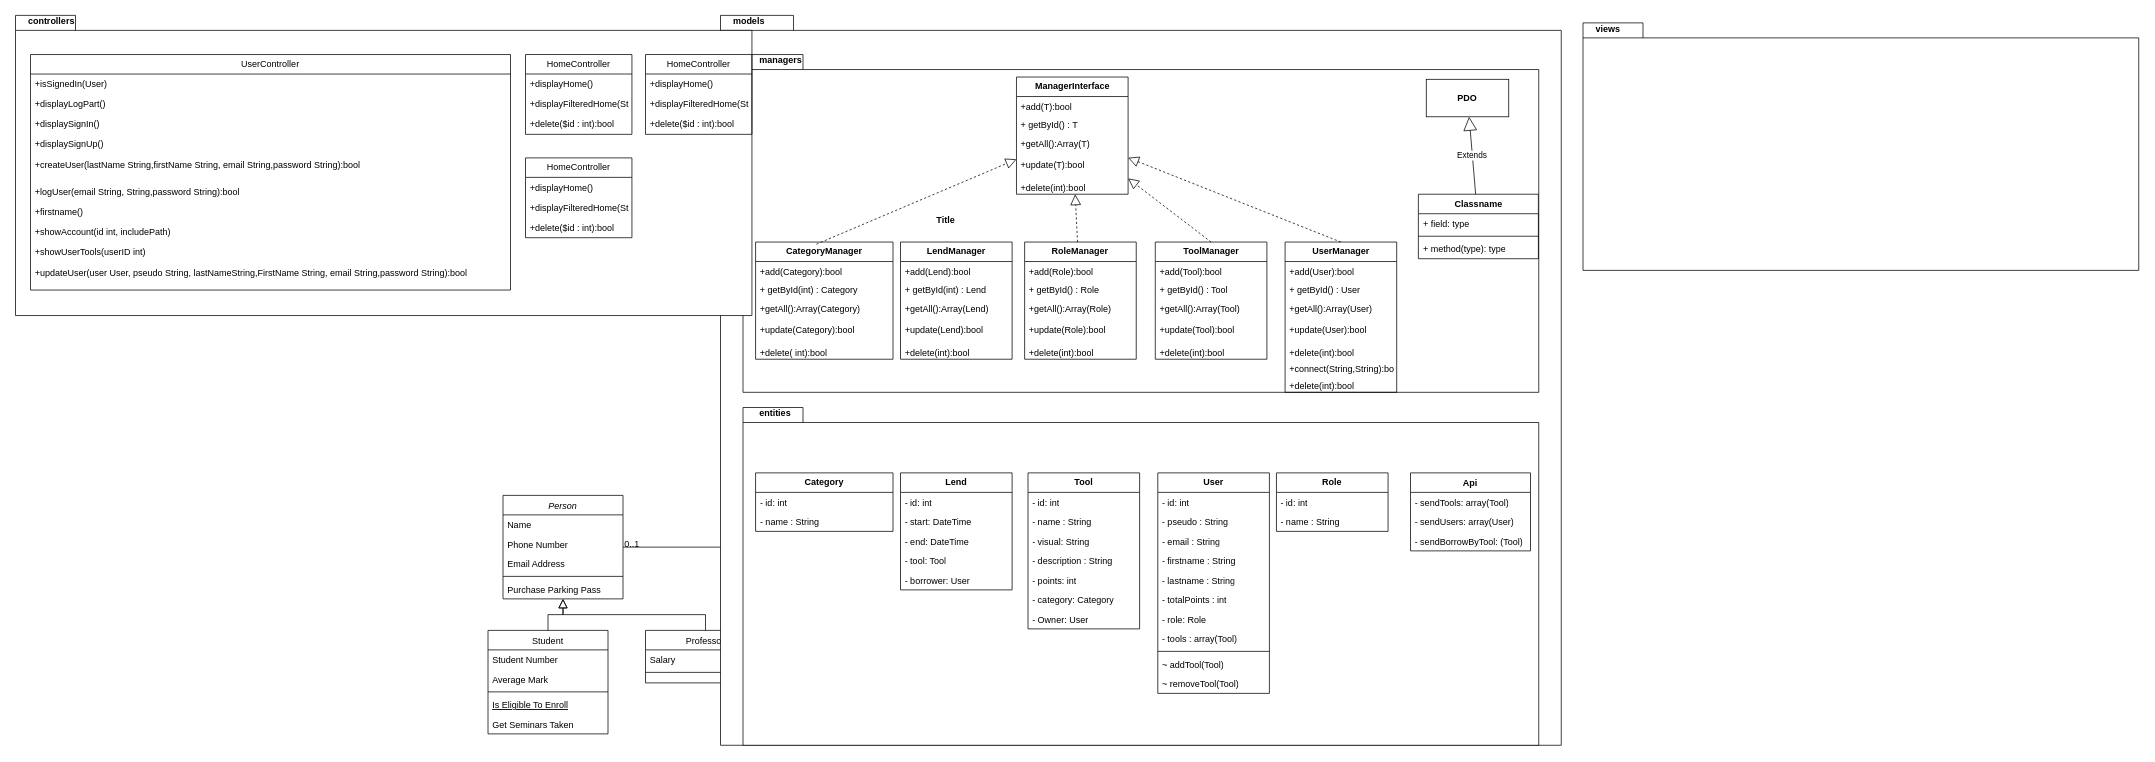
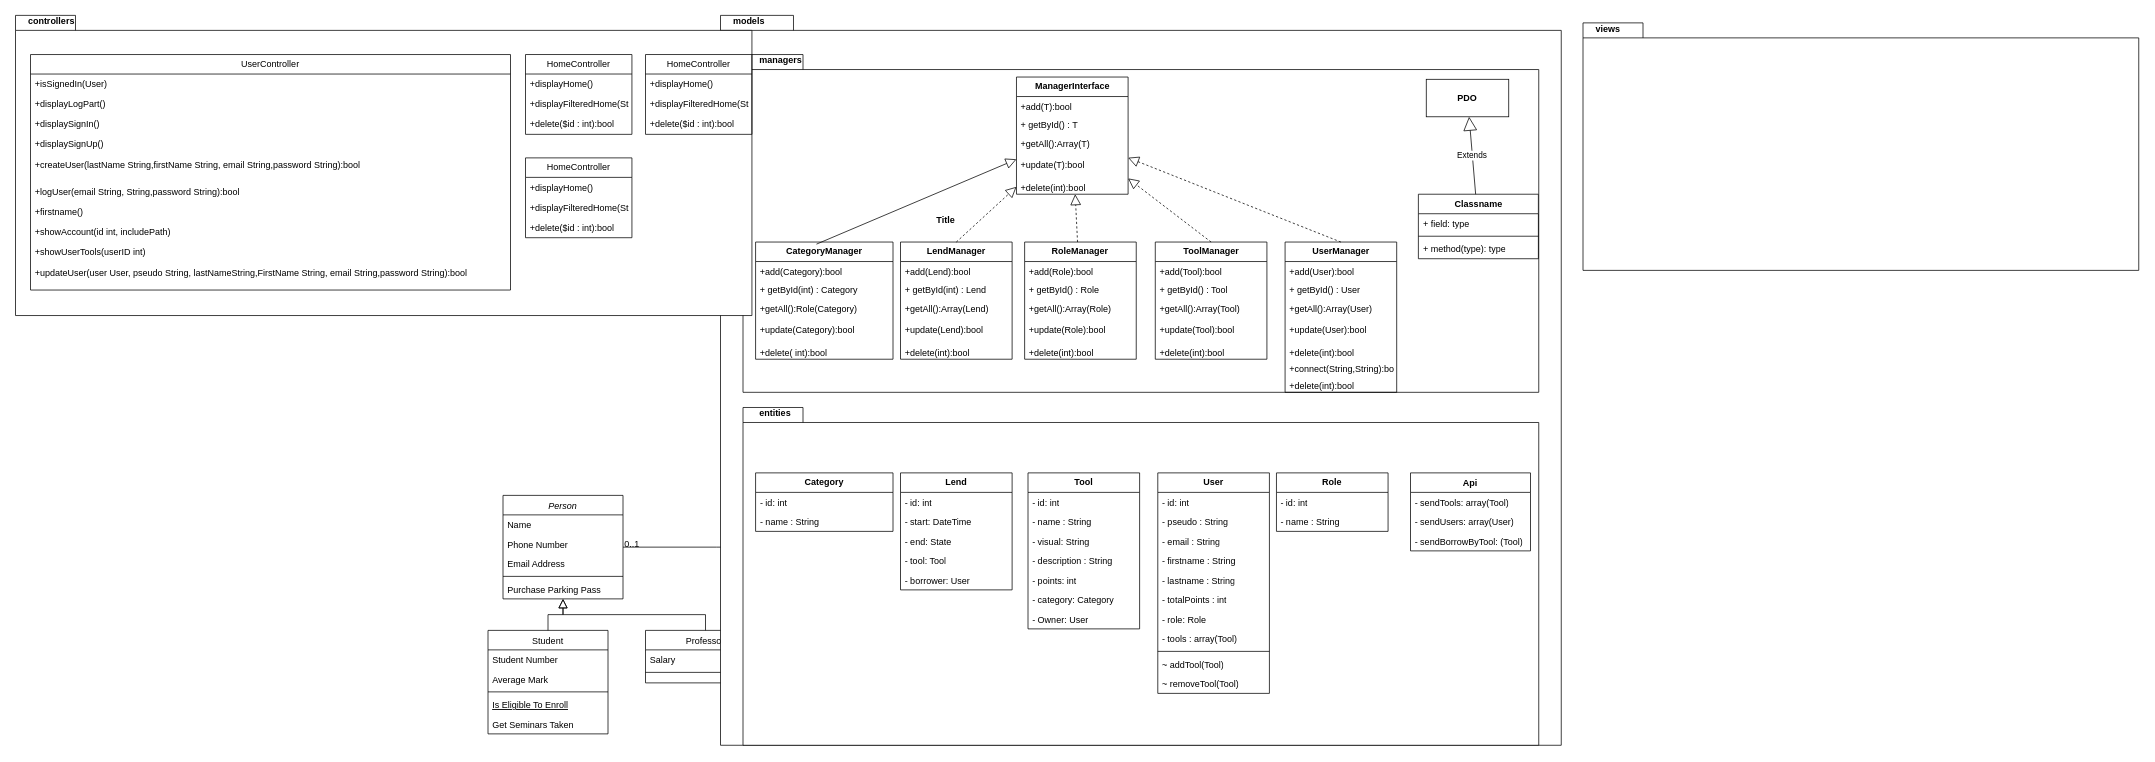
edge "CategoryManager" -> "ManagerInterface": style dashed -> solid
edge "LendManager" -> "ManagerInterface": added
node "+getAll():Array(Category)": label "+getAll():Array(Category)" -> "+getAll():Role(Category)"
node "- end: DateTime": label "- end: DateTime" -> "- end: State"
